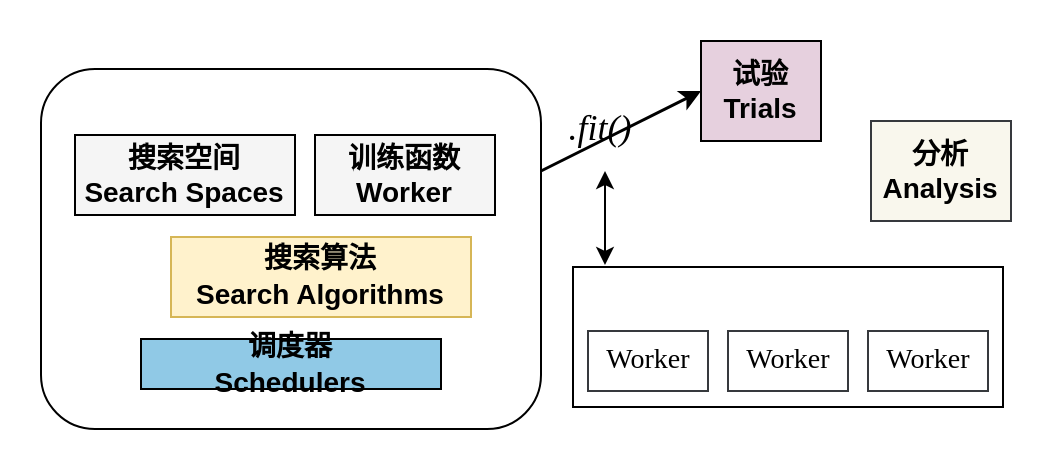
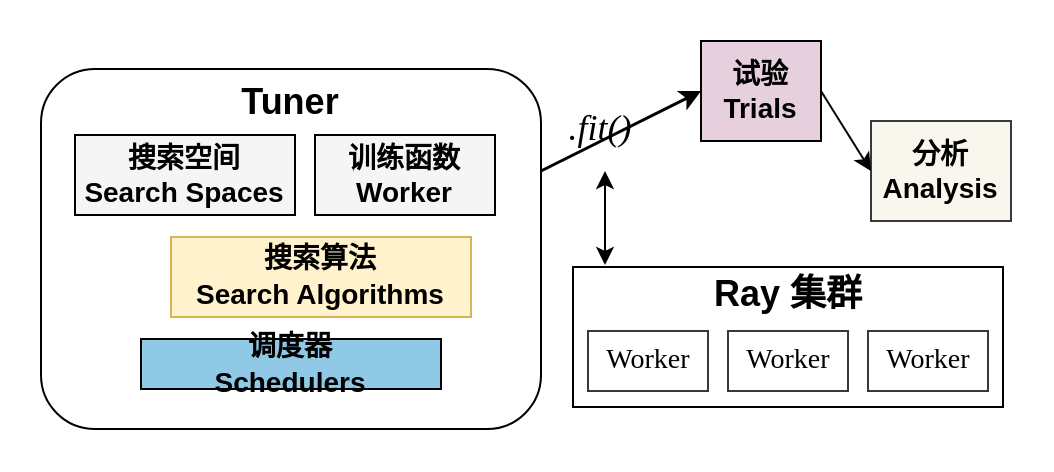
node "Tuner": added
edge "试验Trials" -> "分析Analysis": added
node "Ray 集群": added
